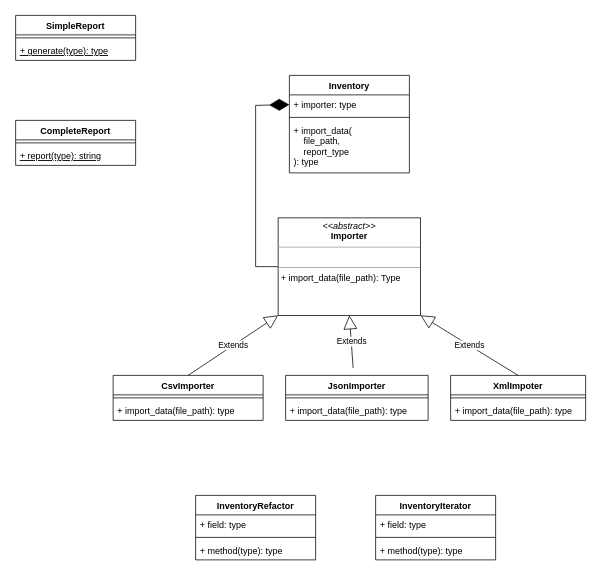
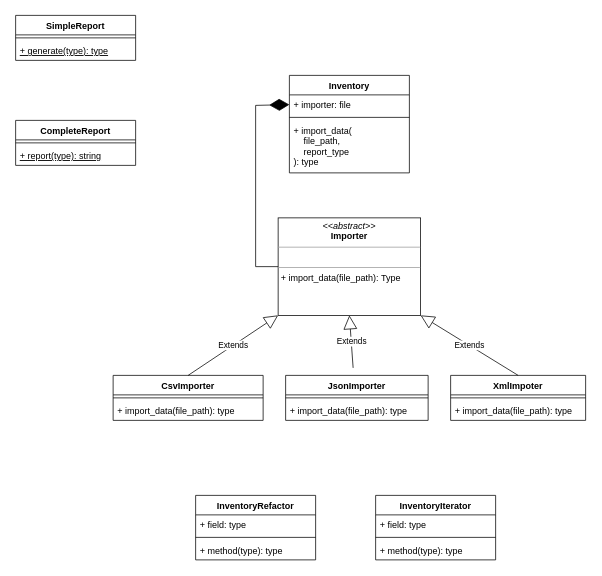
node "+ importer: type": label "+ importer: type" -> "+ importer: file"
